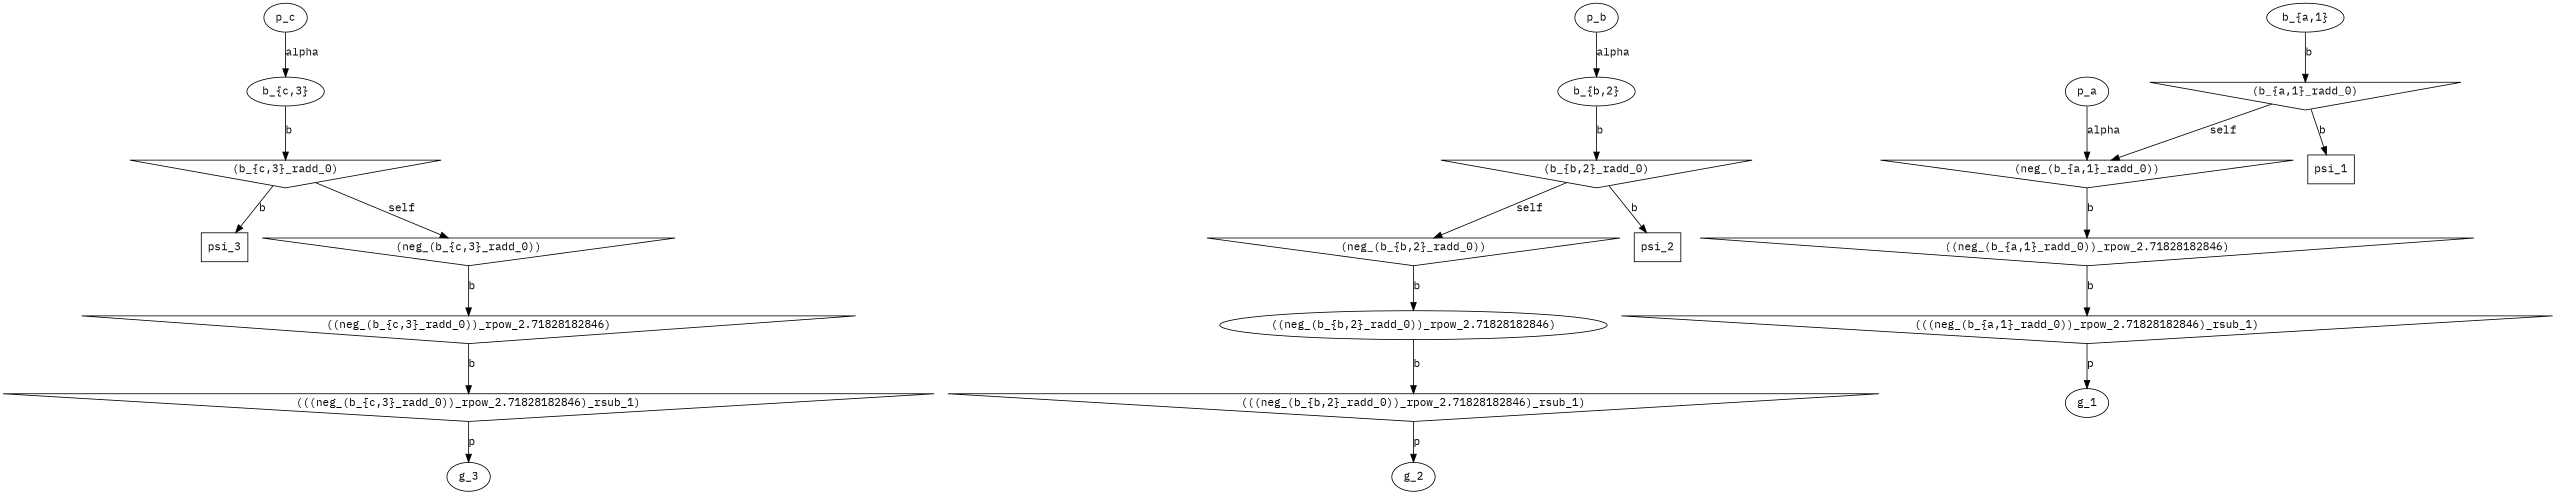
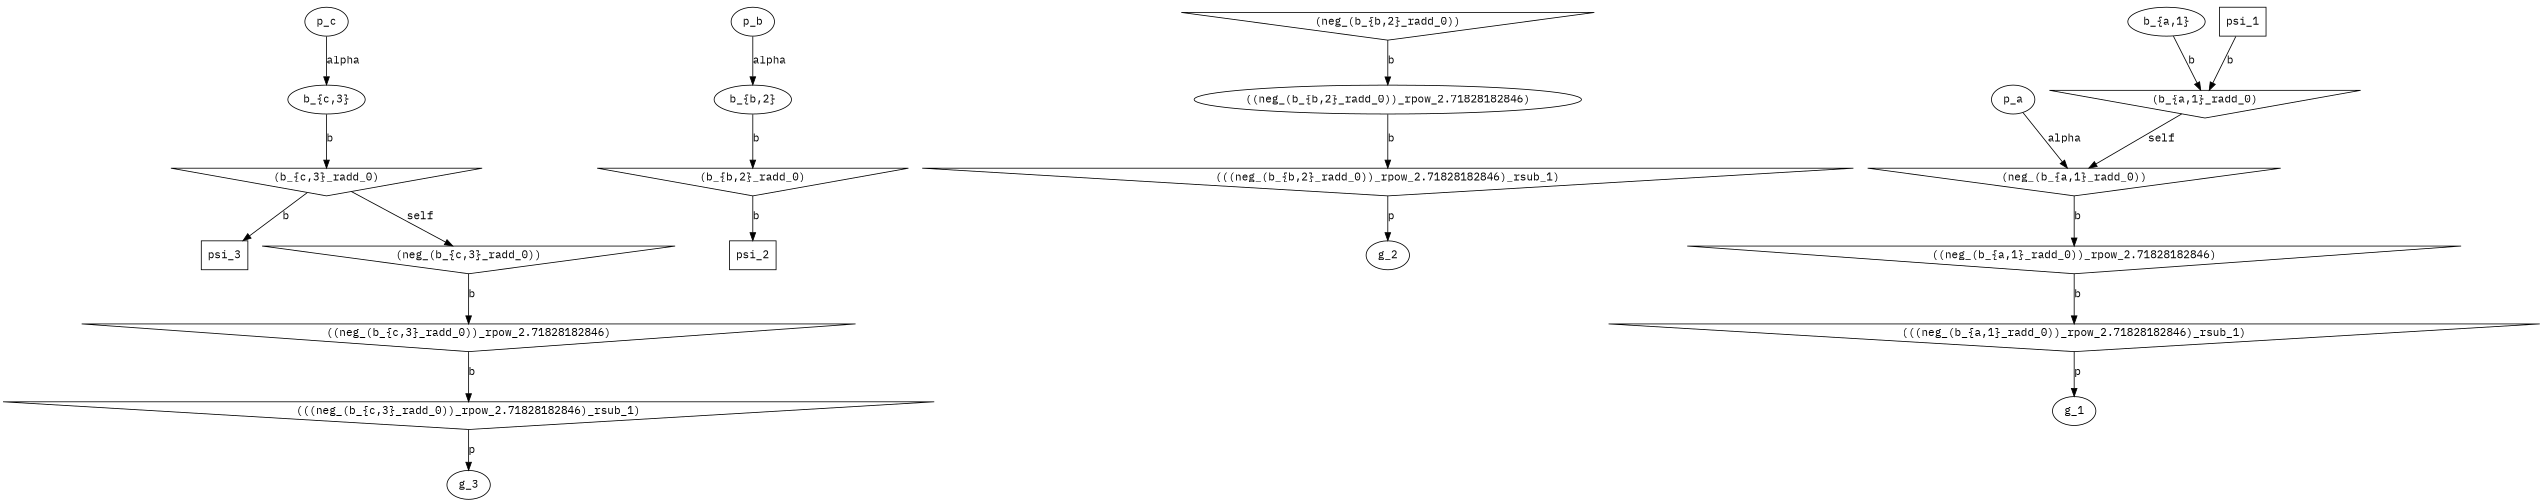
edge "(b_{a,1}_radd_0)" -> "psi_1": reversed
edge "(b_{b,2}_radd_0)" -> "(neg_(b_{b,2}_radd_0))": removed, label "self"
